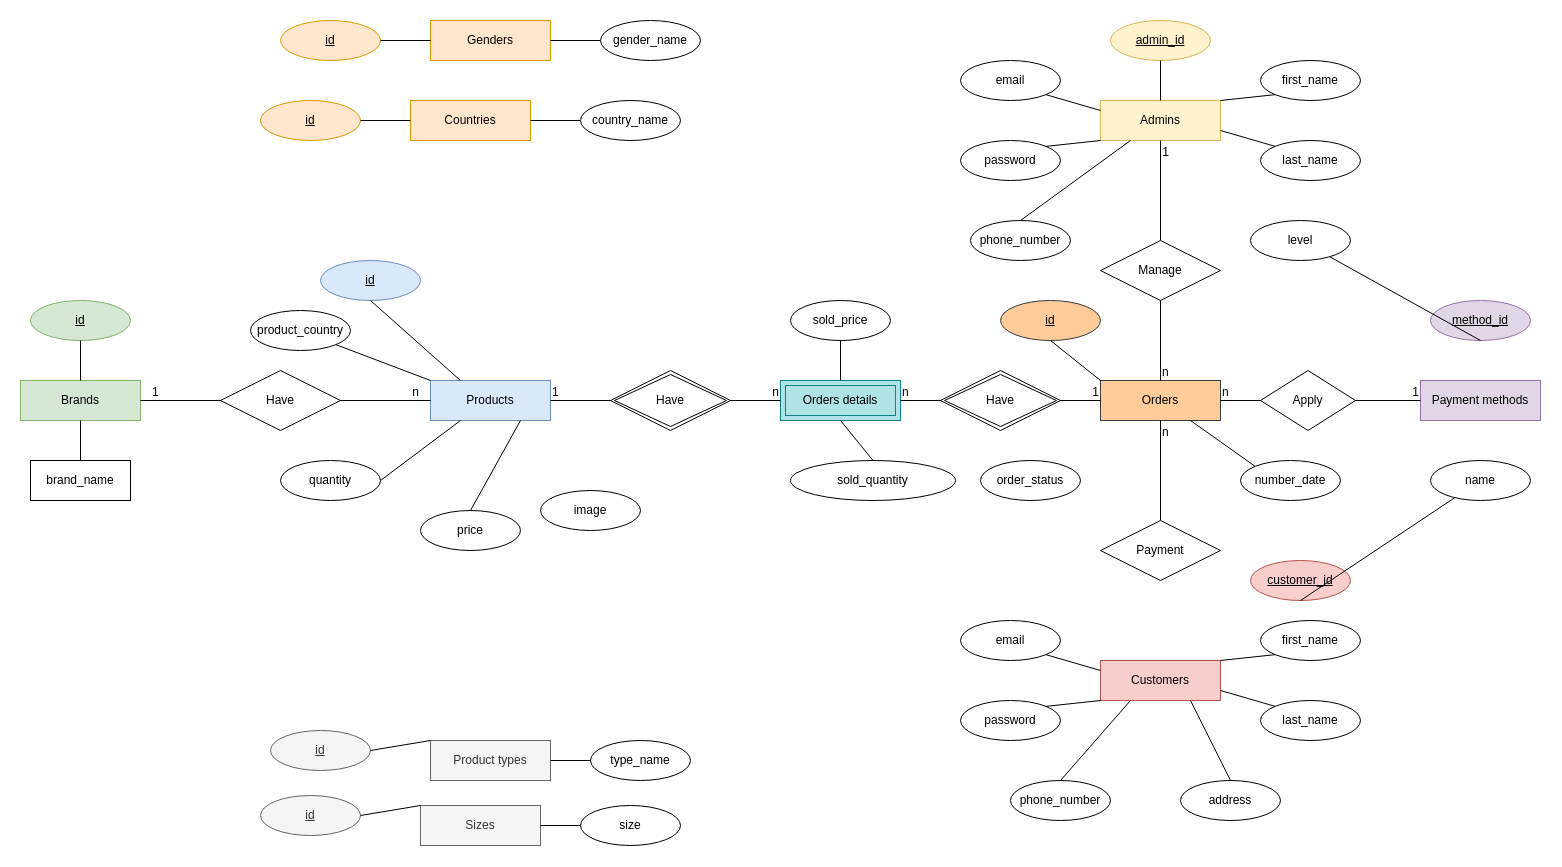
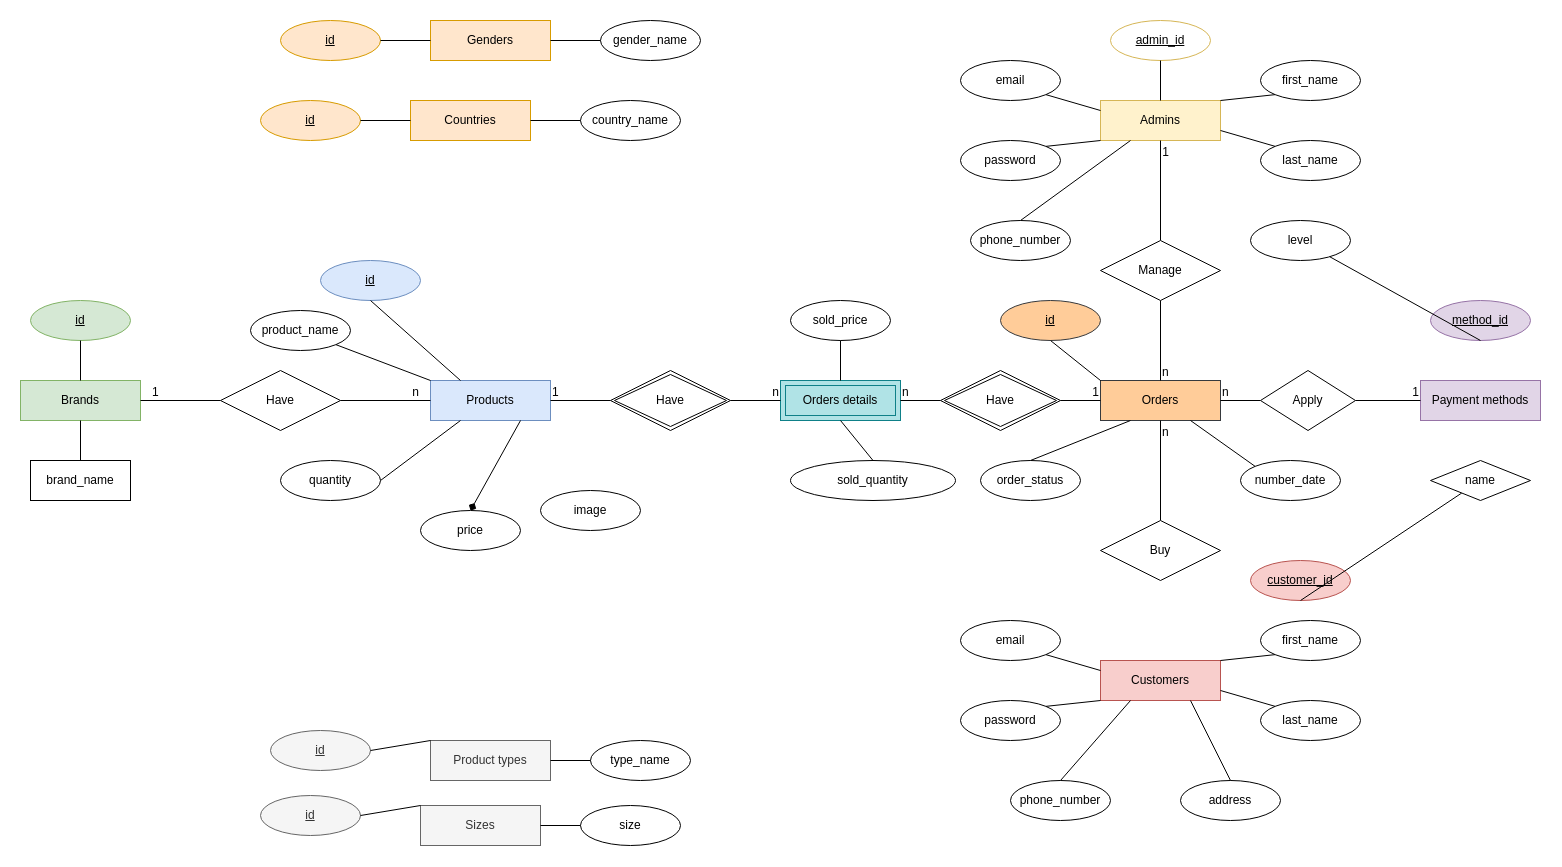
node "admin_id": fillcolor #fff2cc -> #ffffff
node "product_country": label "product_country" -> "product_name"
edge "Orders" -- "order_status": added
node "name": shape ellipse -> diamond
edge "Products" -- "price": arrowhead none -> diamond
node "Payment": label "Payment" -> "Buy"
